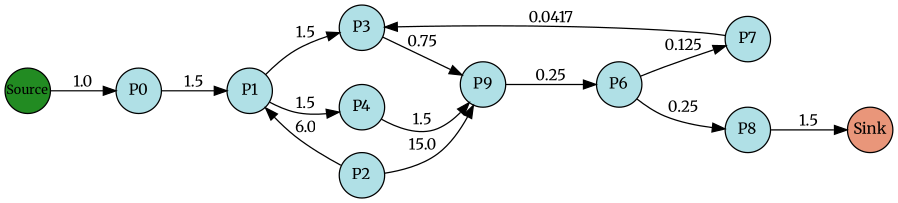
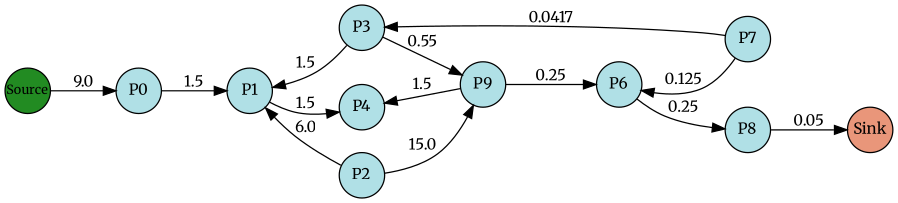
edge "P3" -> "P9": label "0.75" -> "0.55"
edge "P1" -> "P3": reversed
edge "P6" -> "P7": reversed
edge "Source" -> "P0": label "1.0" -> "9.0"
edge "P8" -> "Sink": label "1.5" -> "0.05"
edge "P4" -> "P9": reversed
